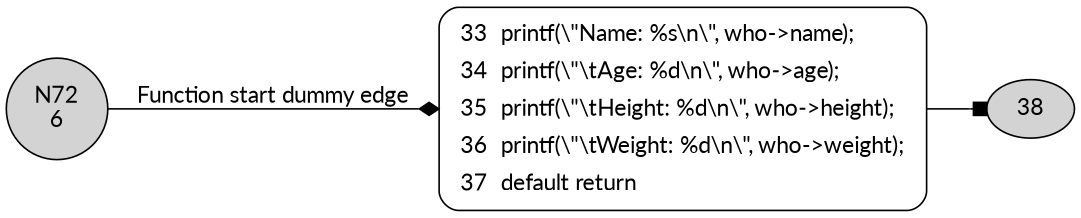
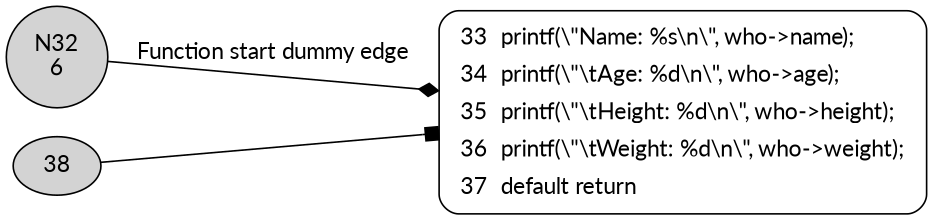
node "N72 6": label "N72 6" -> "N32 6"
edge "33" -> "38": reversed
